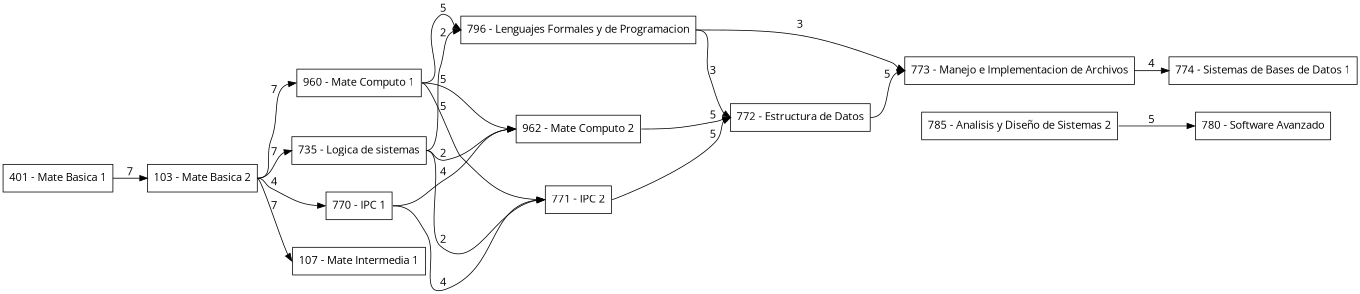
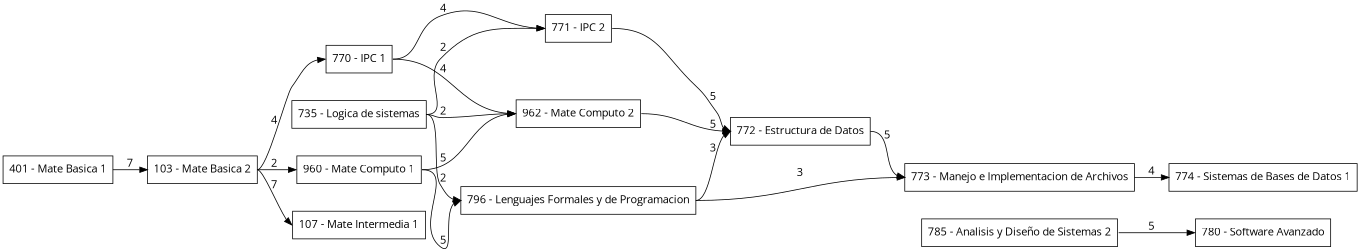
edge "103 - Mate Basica 2" -> "960 - Mate Computo 1": label "7" -> "2"
edge "103 - Mate Basica 2" -> "735 - Logica de sistemas": removed, label "7"
edge "960 - Mate Computo 1" -> "771 - IPC 2": removed, label "5"
